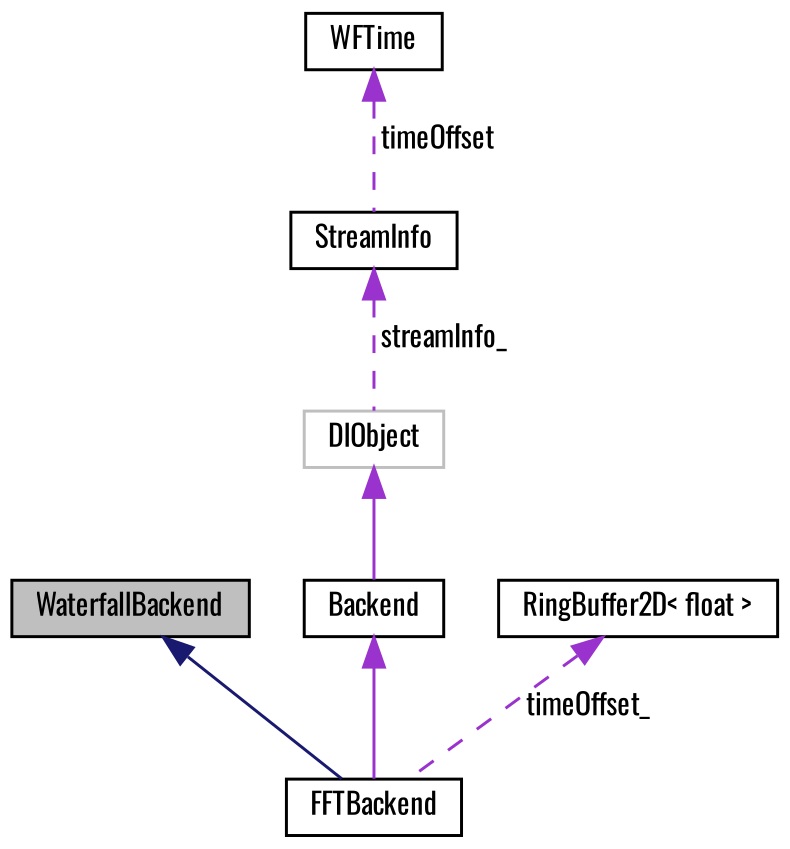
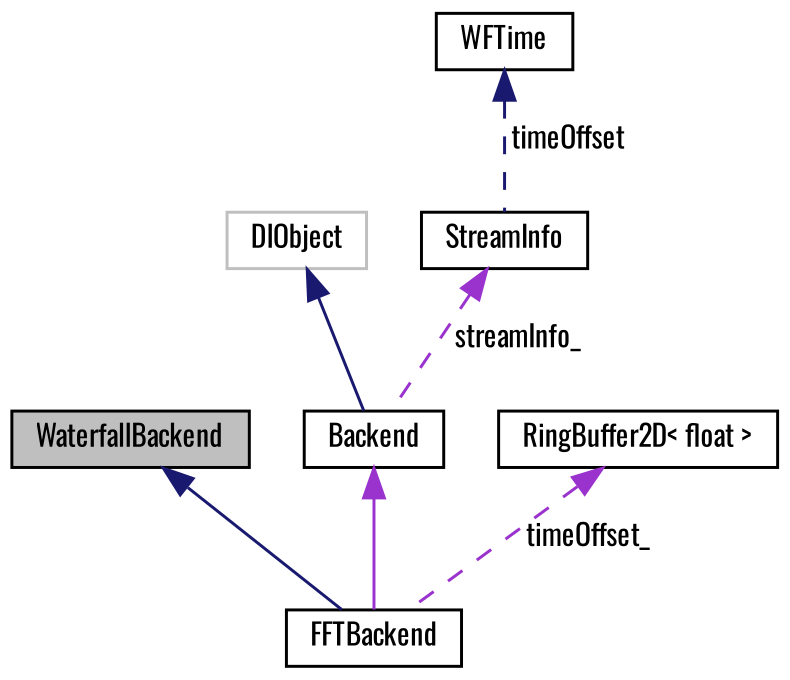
edge "StreamInfo" -> "WFTime": color darkorchid3 -> midnightblue
edge "DIObject" -> "StreamInfo": now "Backend" -> "StreamInfo"
edge "Backend" -> "DIObject": color darkorchid3 -> midnightblue
